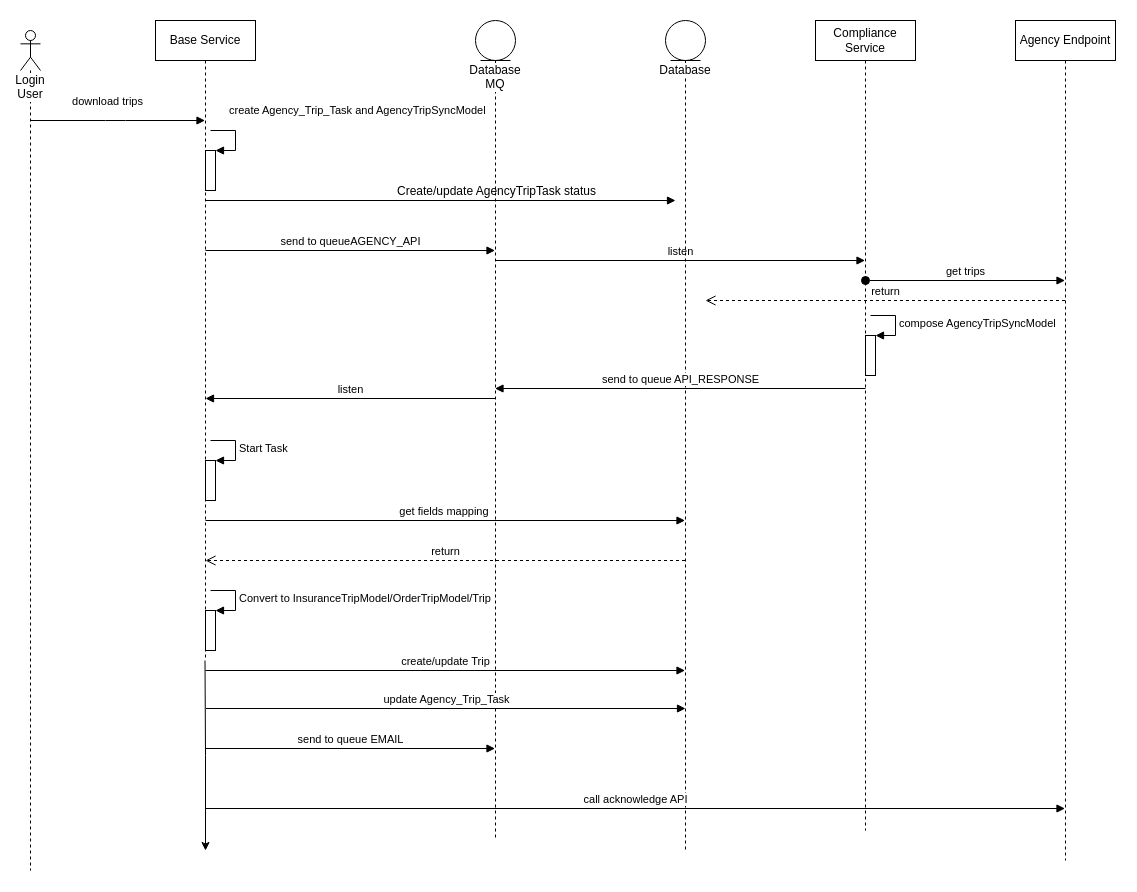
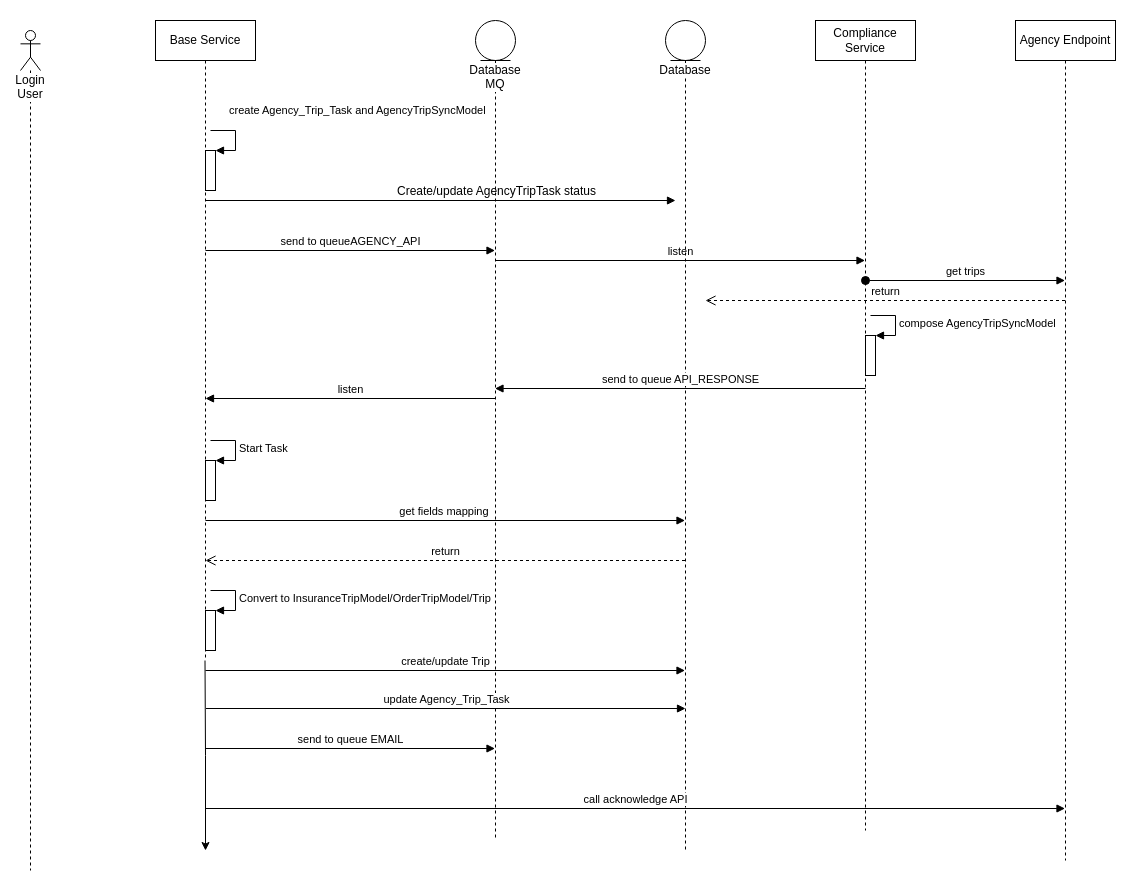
edge "Login User" -> "Base Service": removed, label "download trips"
